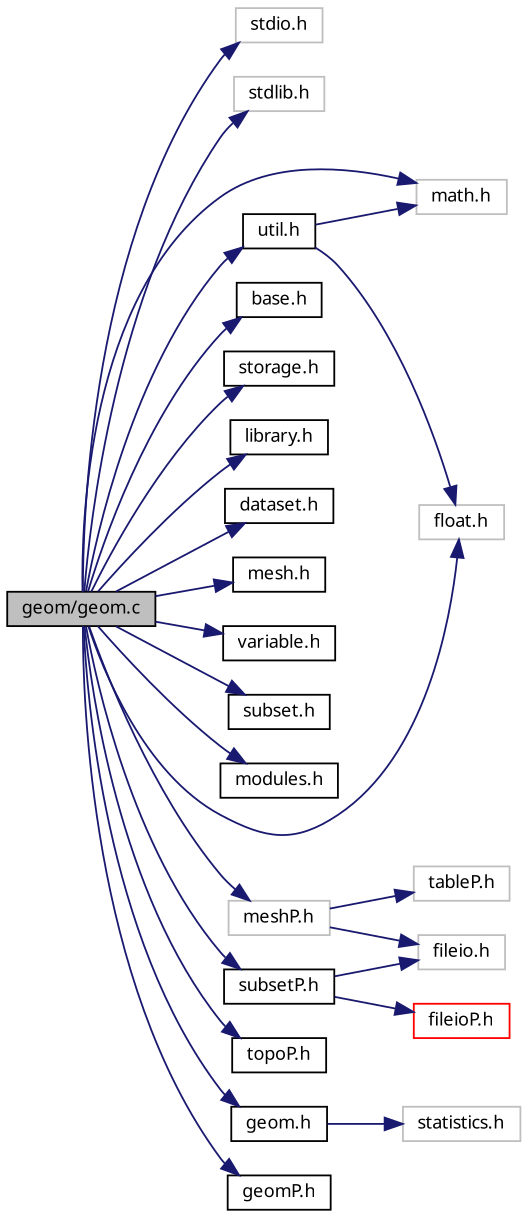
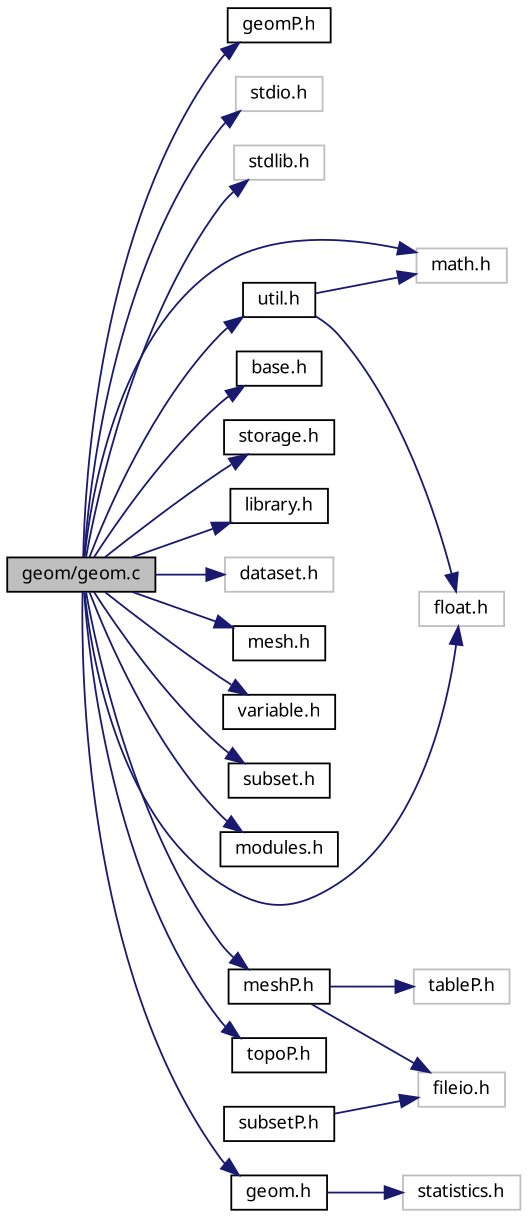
node "dataset.h": color black -> grey75
edge "geom/geom.c" -> "subsetP.h": removed
node "meshP.h": color grey75 -> black
node "fileioP.h": removed
